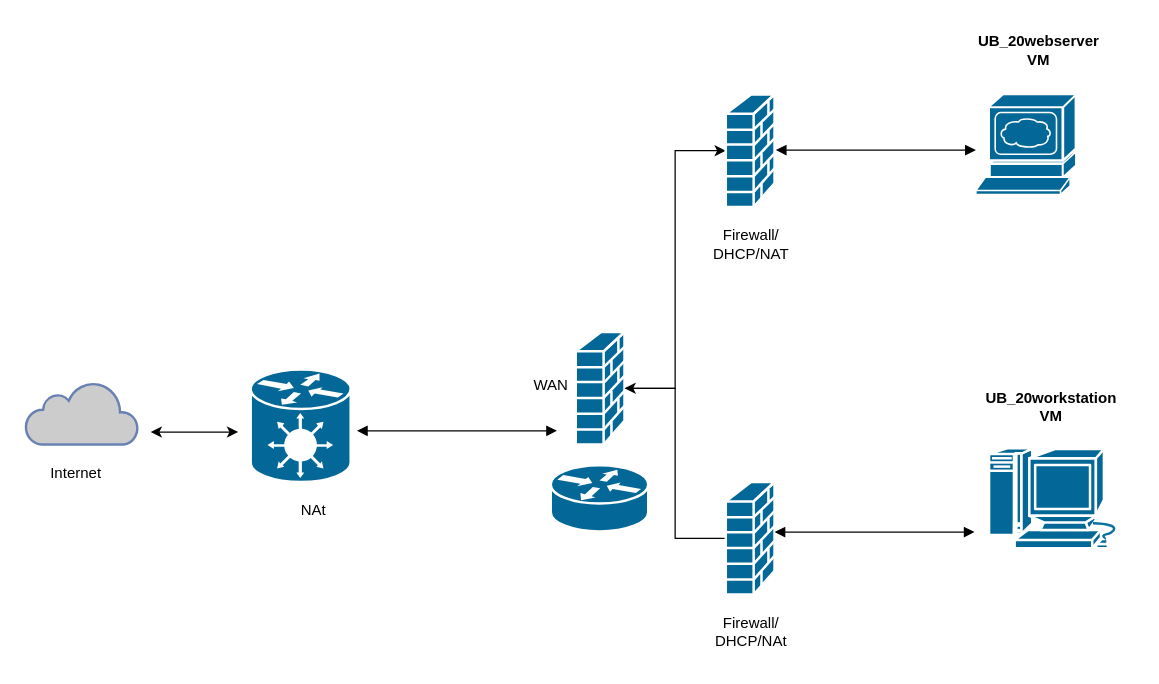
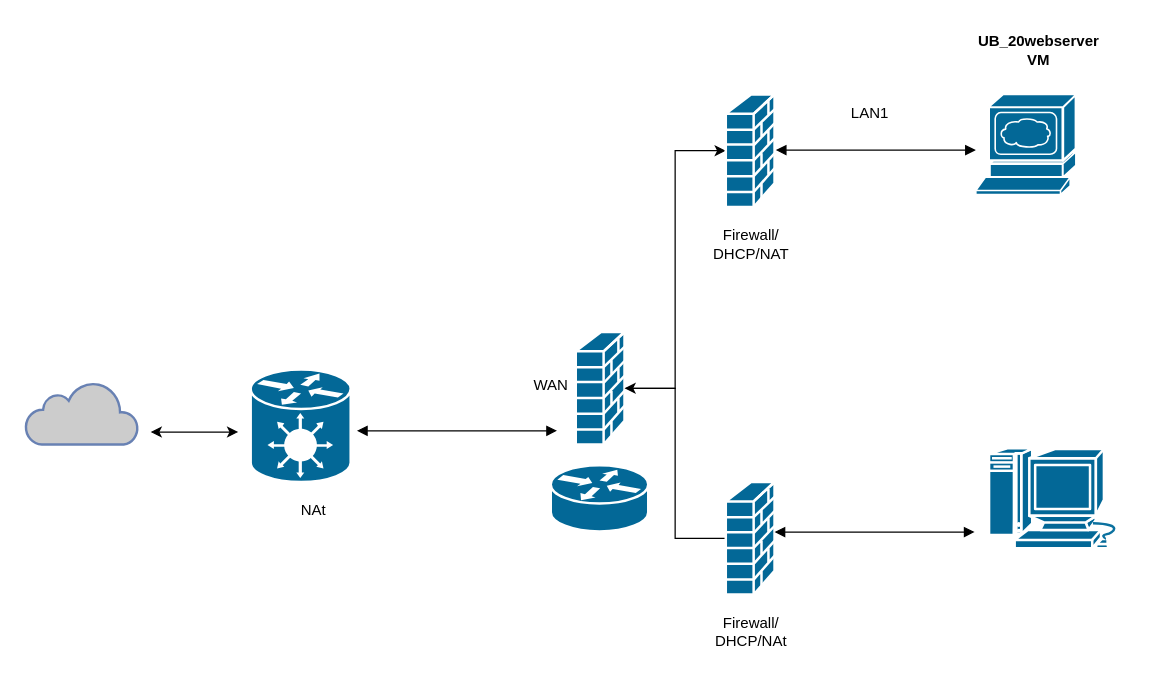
node "LAN1": added
node "UB_20workstation VM": removed
node "Internet": removed
